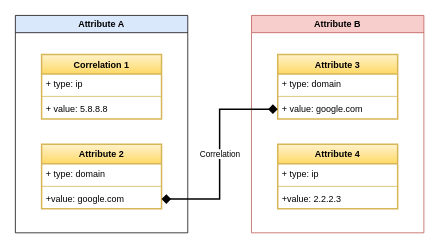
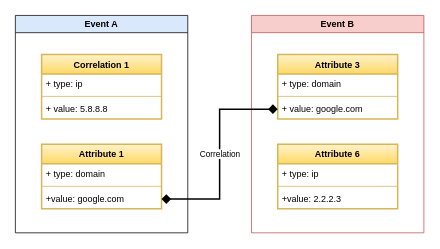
node "Attribute A": label "Attribute A" -> "Event A"
node "Attribute B": label "Attribute B" -> "Event B"
node "Attribute 2": label "Attribute 2" -> "Attribute 1"
node "Attribute 4": label "Attribute 4" -> "Attribute 6"
